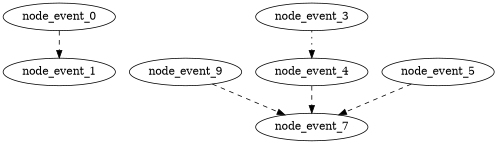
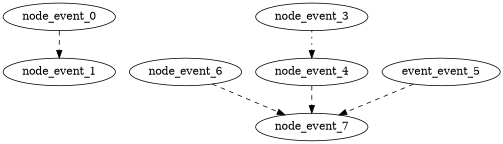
node "node_event_9": label "node_event_9" -> "node_event_6"
node "node_event_5": label "node_event_5" -> "event_event_5"
